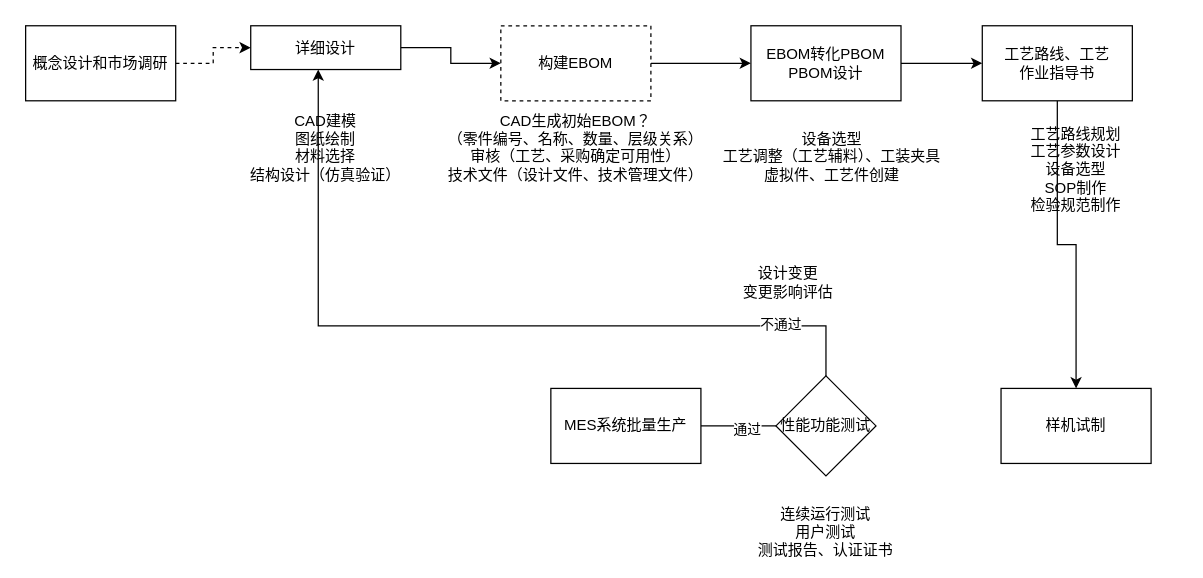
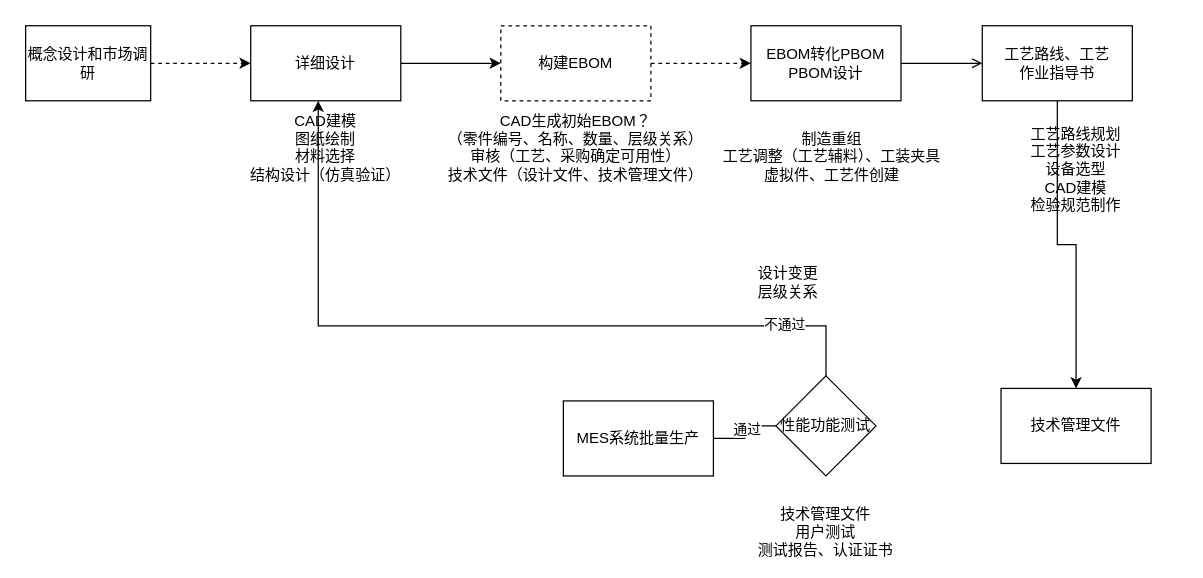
node "详细设计": size 150x44 -> 150x75
node "概念设计和市场调研": size 150x75 -> 125x75
edge "构建EBOM" -> "EBOM转化PBOM PBOM设计": style solid -> dashed
edge "EBOM转化PBOM PBOM设计" -> "工艺路线、工艺 作业指导书": arrowhead classic -> open
node "设备选型 工艺调整（工艺辅料）、工装夹具 虚拟件、工艺件创建": label "设备选型 工艺调整（工艺辅料）、工装夹具 虚拟件、工艺件创建" -> "制造重组 工艺调整（工艺辅料）、工装夹具 虚拟件、工艺件创建"
node "工艺路线规划 工艺参数设计 设备选型 SOP制作 检验规范制作": label "工艺路线规划 工艺参数设计 设备选型 SOP制作 检验规范制作" -> "工艺路线规划 工艺参数设计 设备选型 CAD建模 检验规范制作"
node "设计变更 变更影响评估": label "设计变更 变更影响评估" -> "设计变更 层级关系"
node "MES系统批量生产": moved (626, 426) -> (638, 438)
node "样机试制": label "样机试制" -> "技术管理文件"
node "连续运行测试 用户测试 测试报告、认证证书": label "连续运行测试 用户测试 测试报告、认证证书" -> "技术管理文件 用户测试 测试报告、认证证书"
